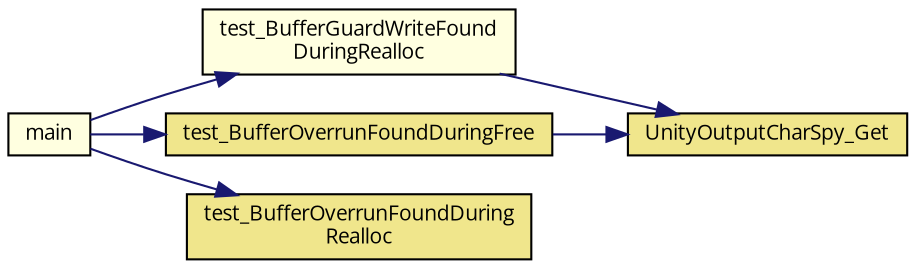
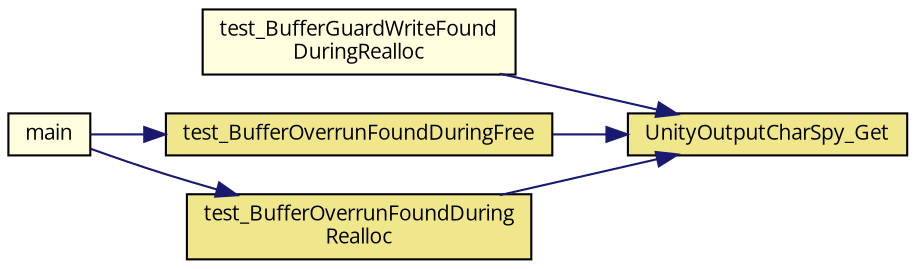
edge "main" -> "test_BufferGuardWriteFound DuringRealloc": removed
edge "test_BufferOverrunFoundDuring Realloc" -> "UnityOutputCharSpy_Get": added
